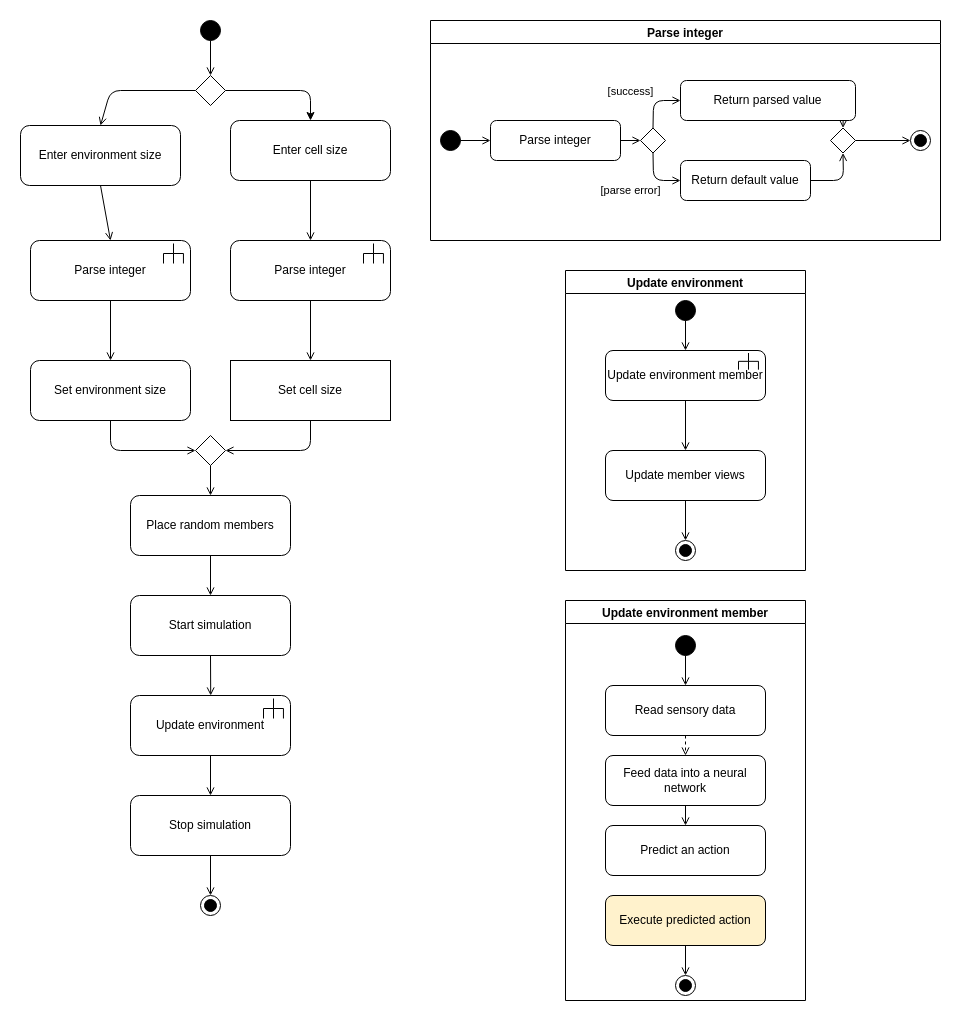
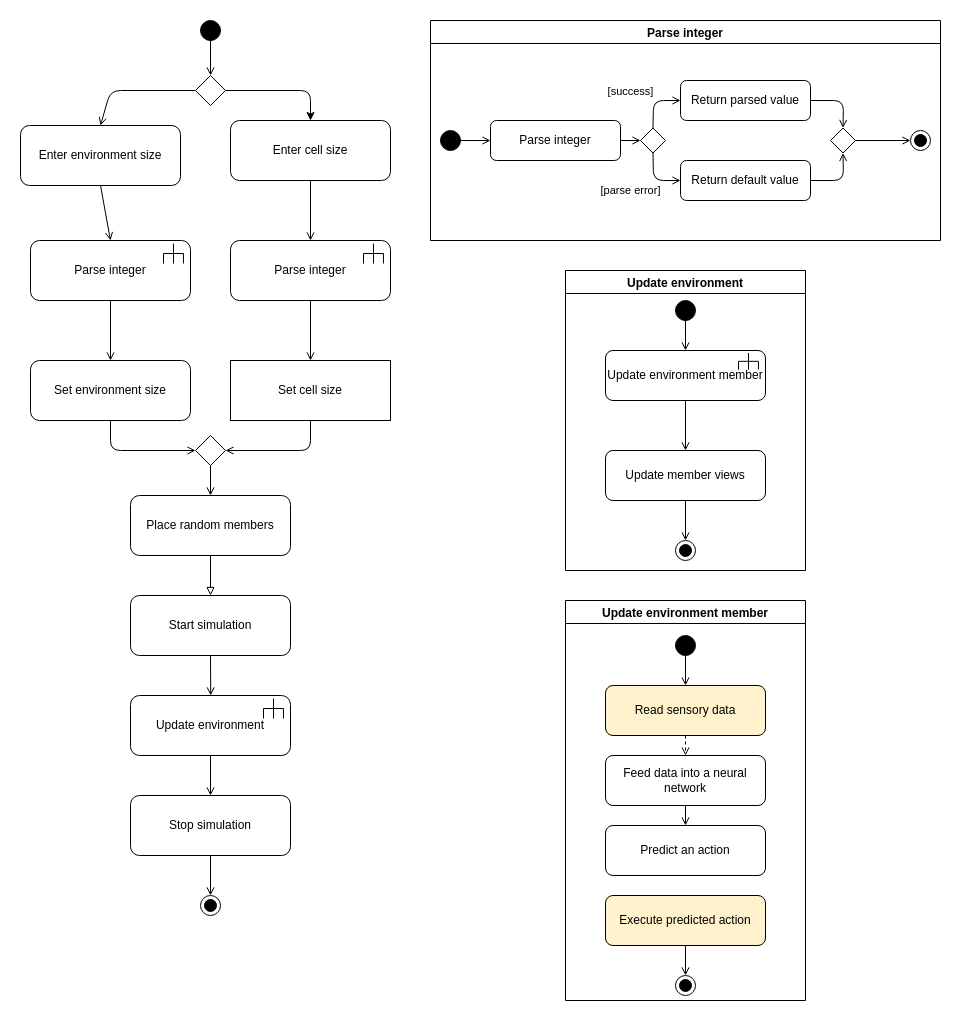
node "Return parsed value": size 175x40 -> 130x40
edge "Place random members" -> "Start simulation": arrowhead open -> block
node "Read sensory data": fillcolor #ffffff -> #fff2cc
